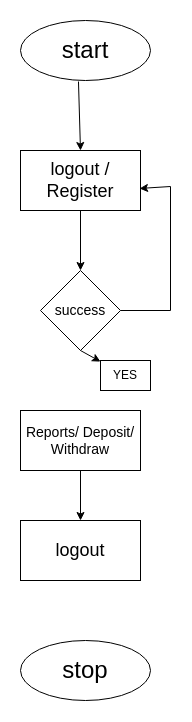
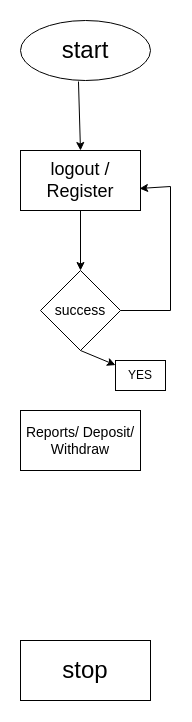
node "YES": moved (126, 376) -> (141, 376)
edge "Reports/ Deposit/ Withdraw" -> "logout": removed
node "logout": removed
node "stop": shape ellipse -> rectangle
